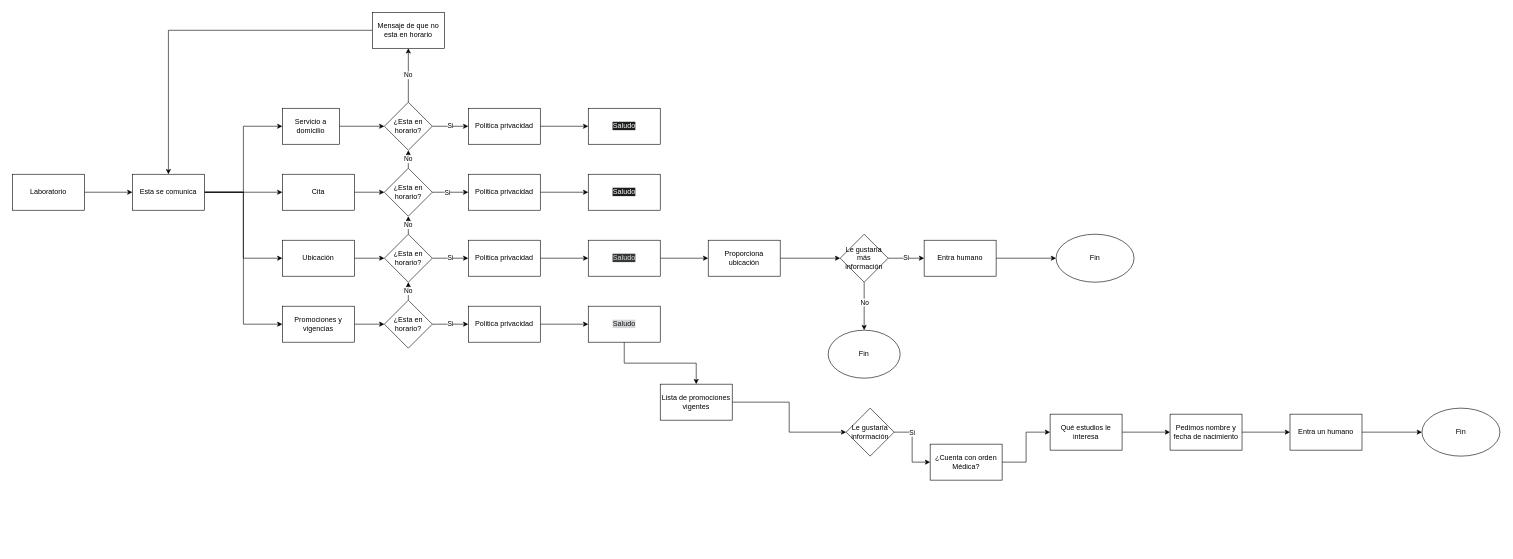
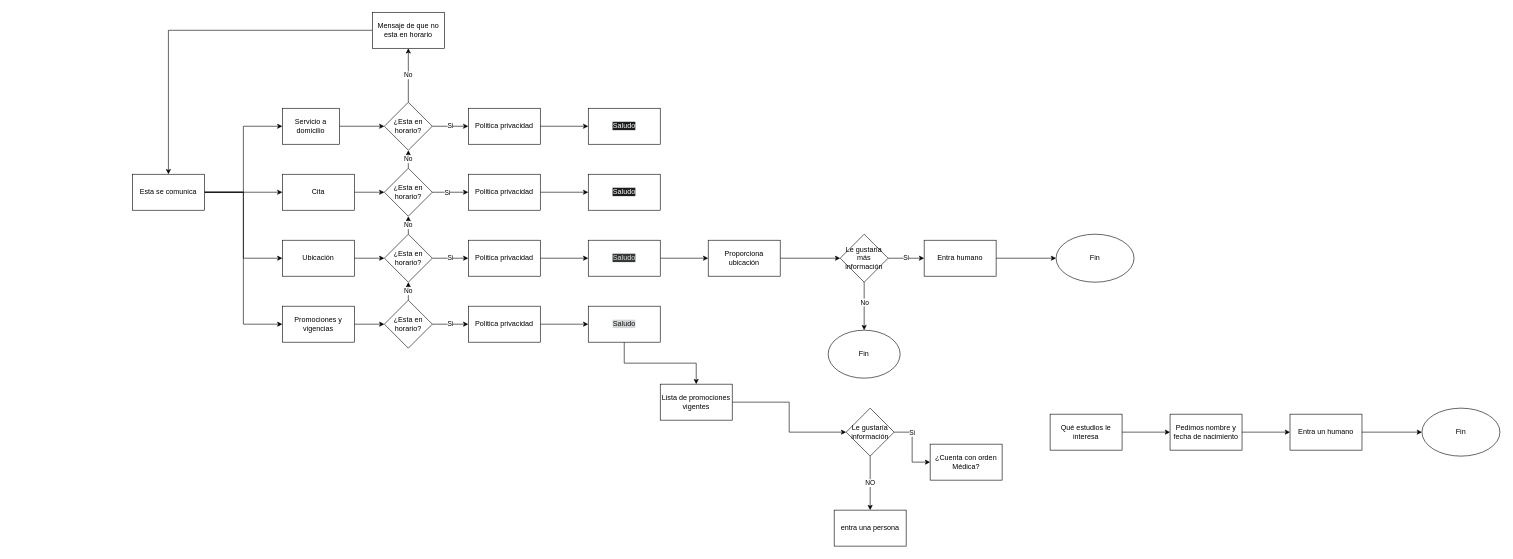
node "Laboratorio": removed
edge "Laboratorio" -> "Esta se comunica": removed
edge "¿Cuenta con orden Médica?" -> "Qué estudios le interesa": removed
edge "Le gustaría información" -> "entra una persona": added, label "NO"
node "entra una persona": added
